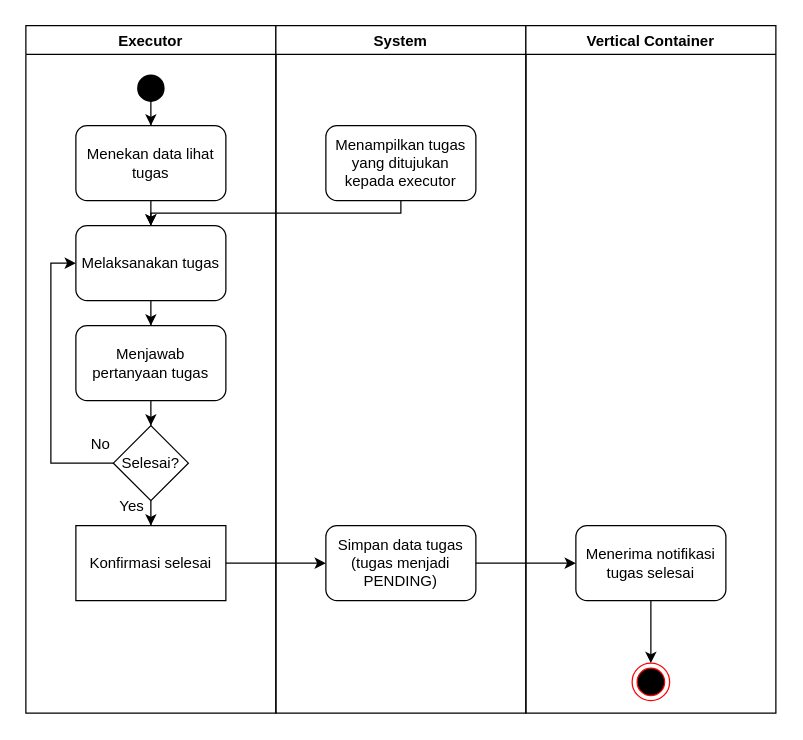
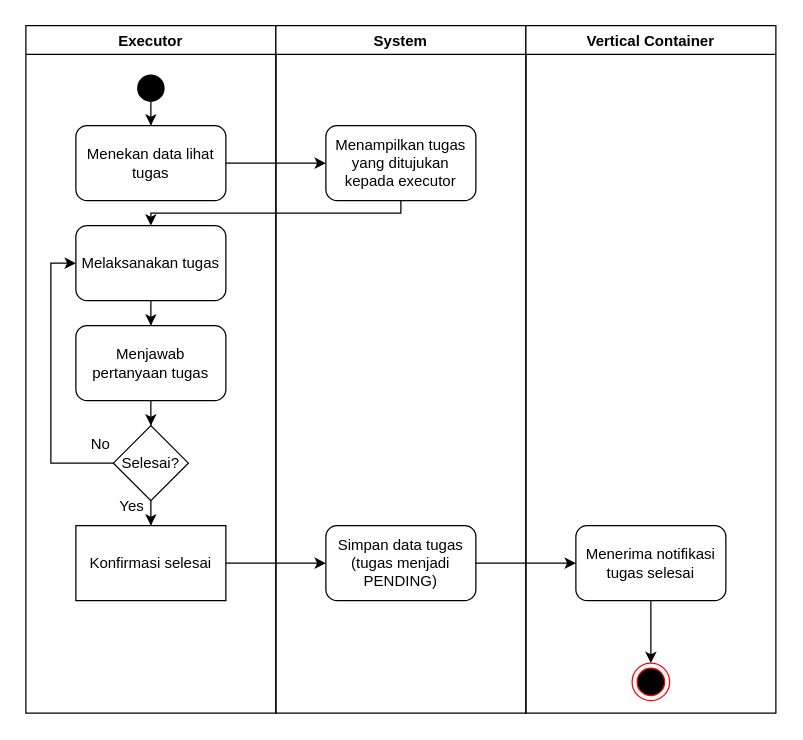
edge "Menekan data lihat tugas" -> "Melaksanakan tugas": now "Menekan data lihat tugas" -> "Menampilkan tugas yang ditujukan kepada executor"
